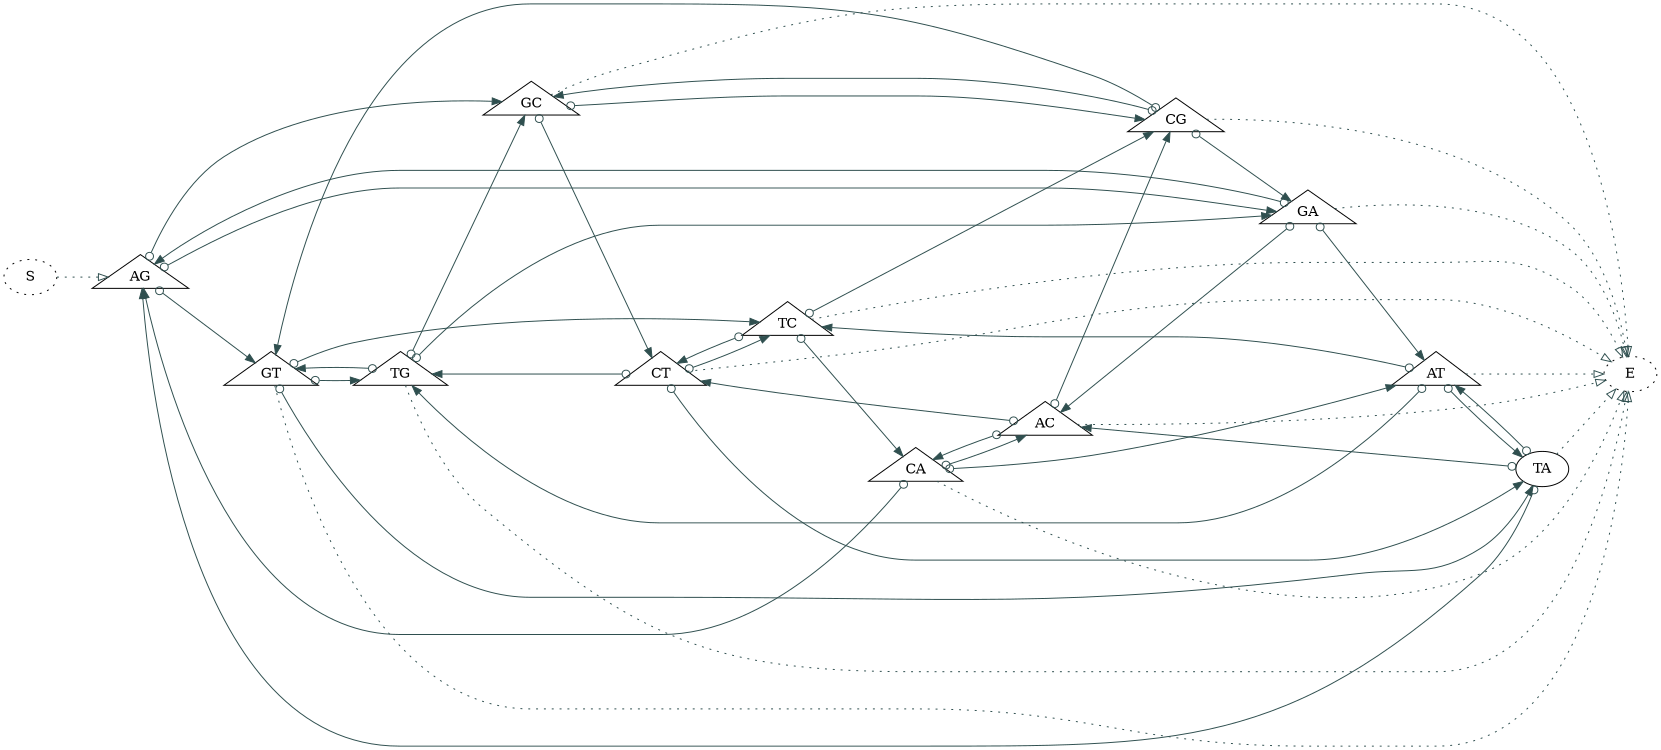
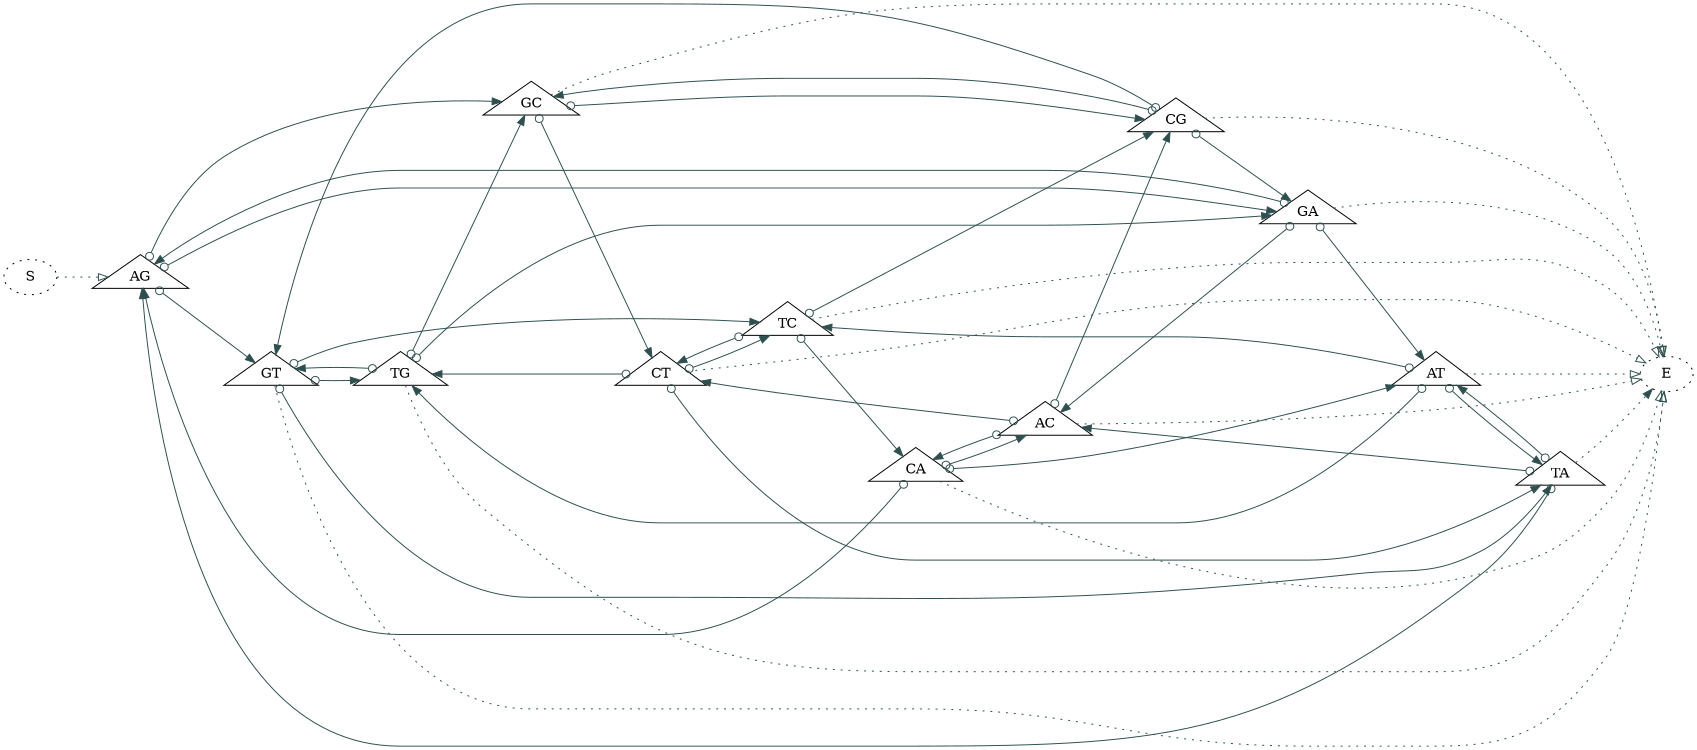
edge "TA" -> "E": arrowhead empty -> normal
node "TA": shape ellipse -> triangle
